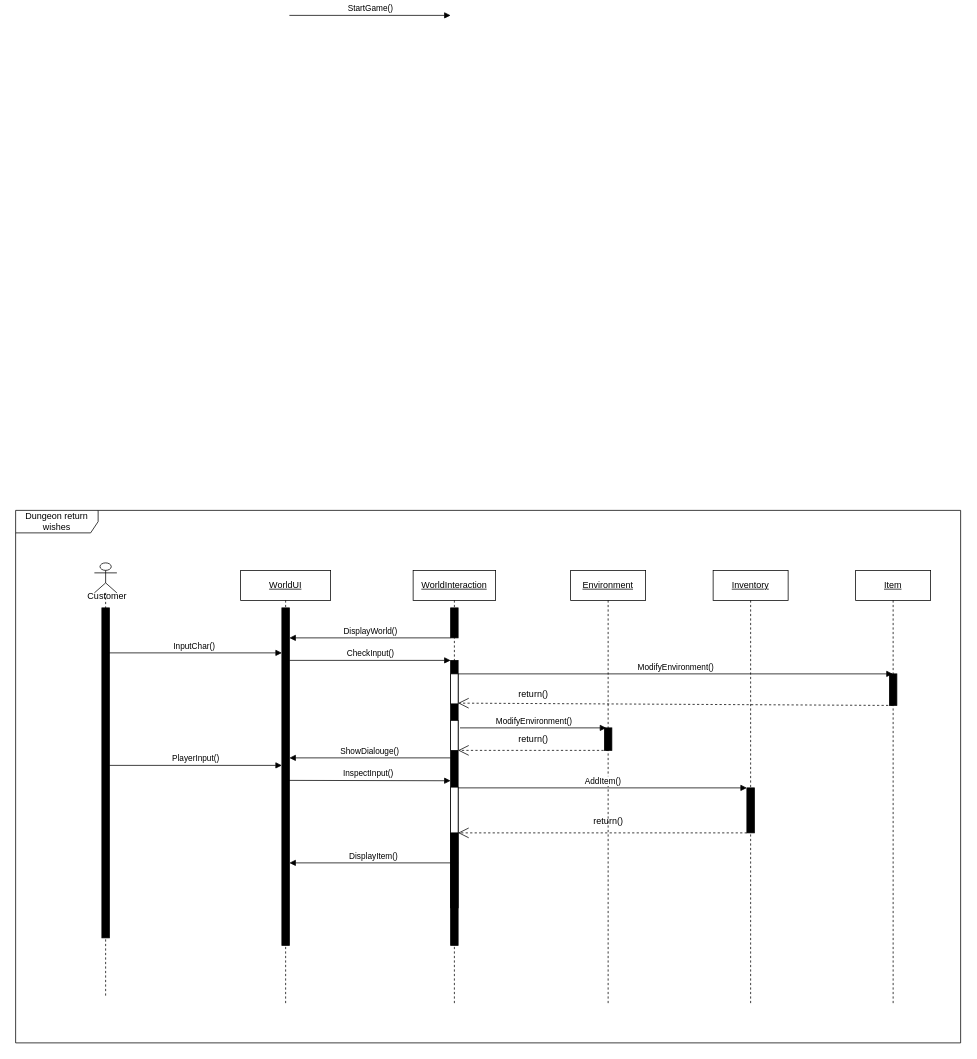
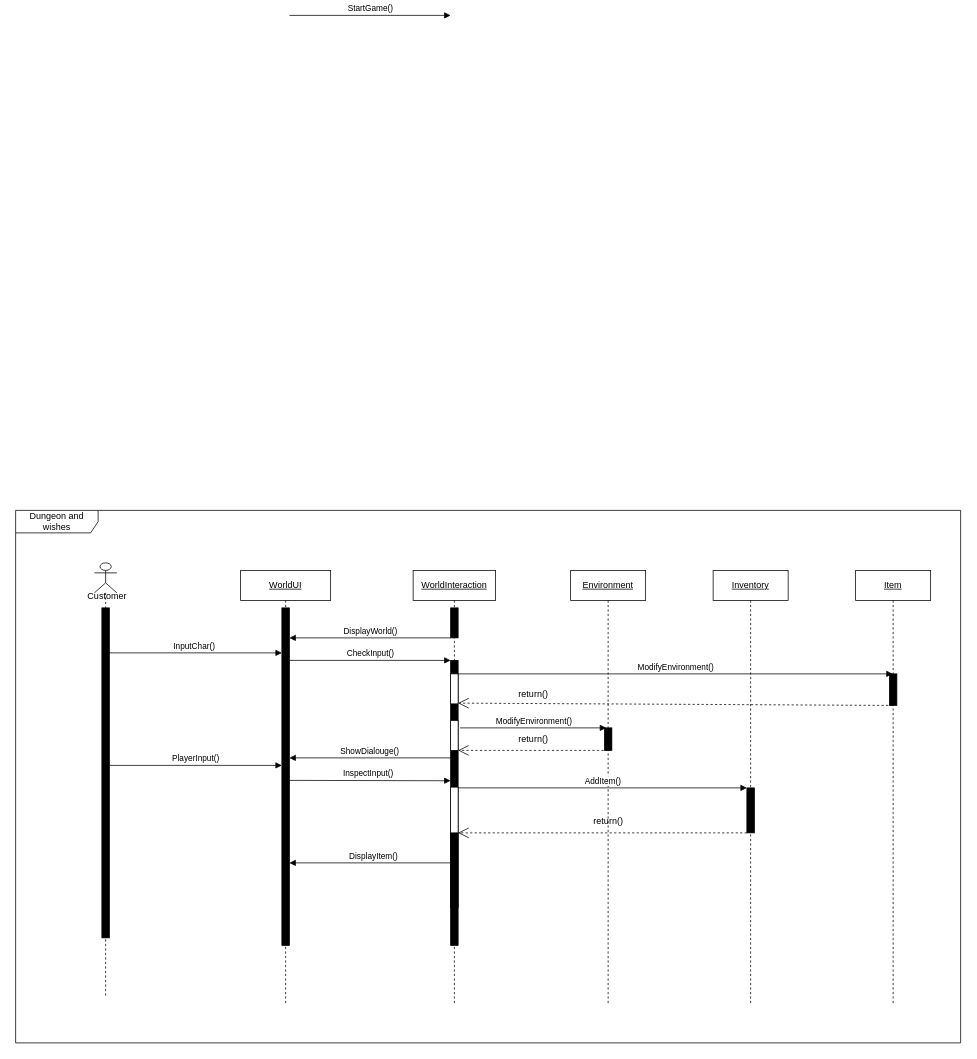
node "Dungeon return wishes": label "Dungeon return wishes" -> "Dungeon and wishes"
